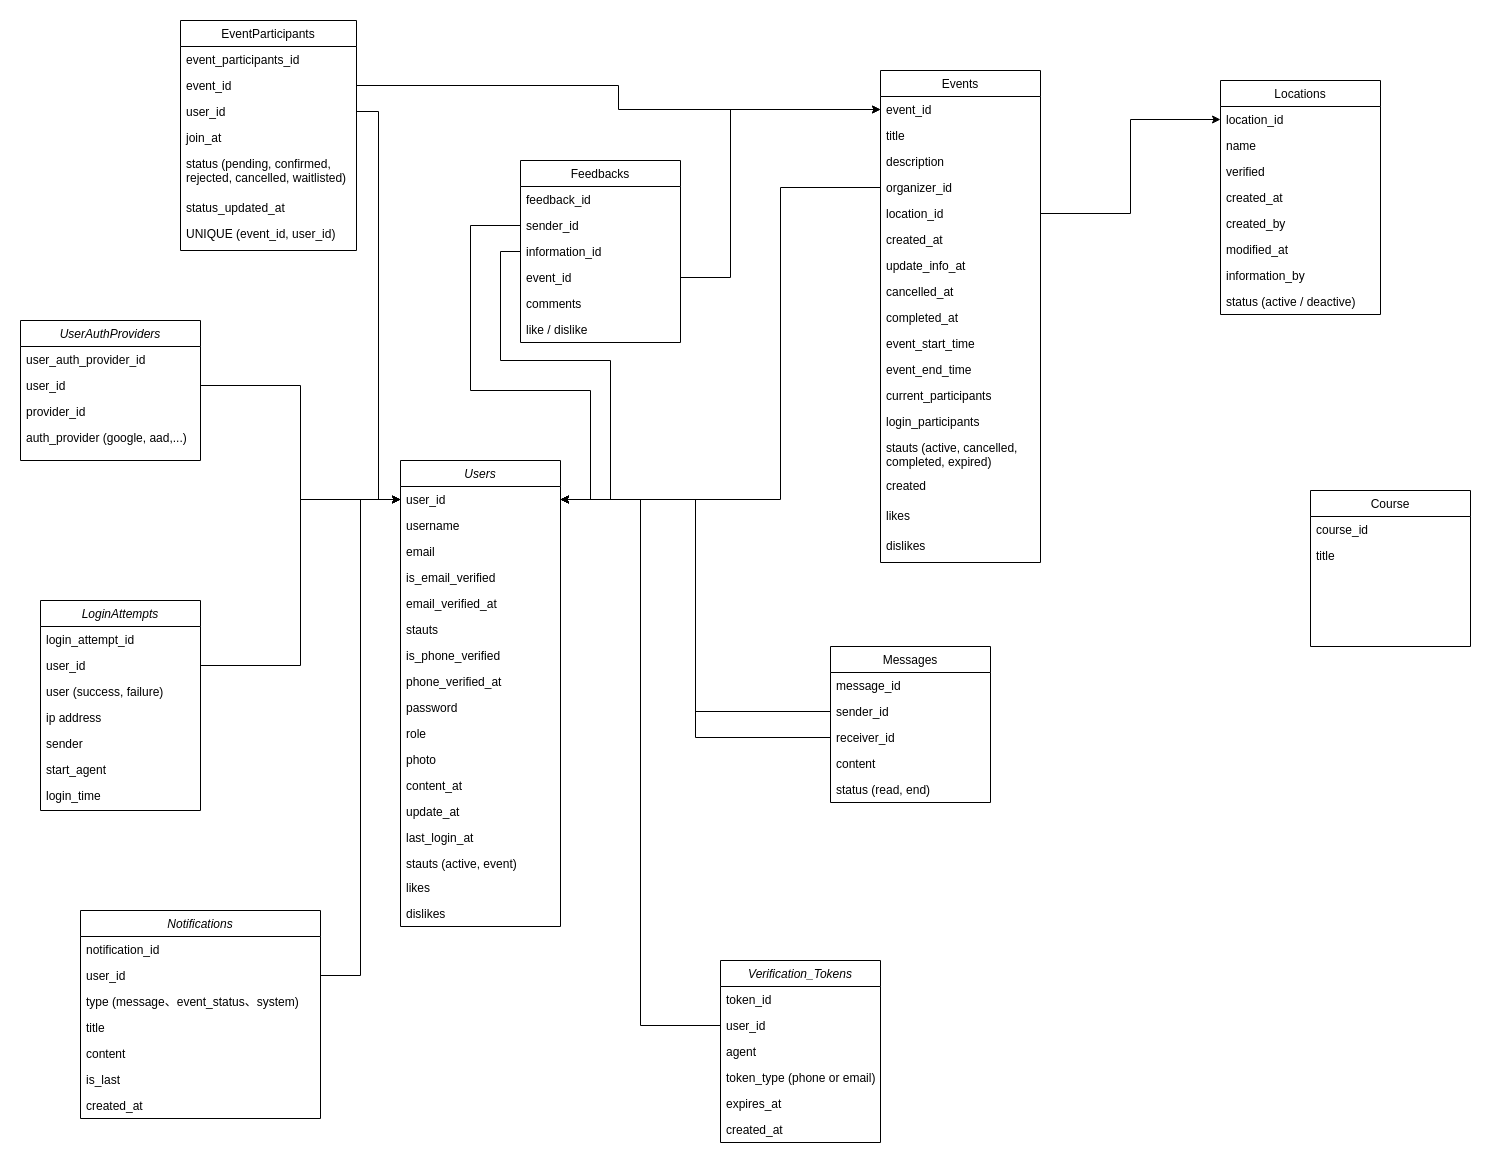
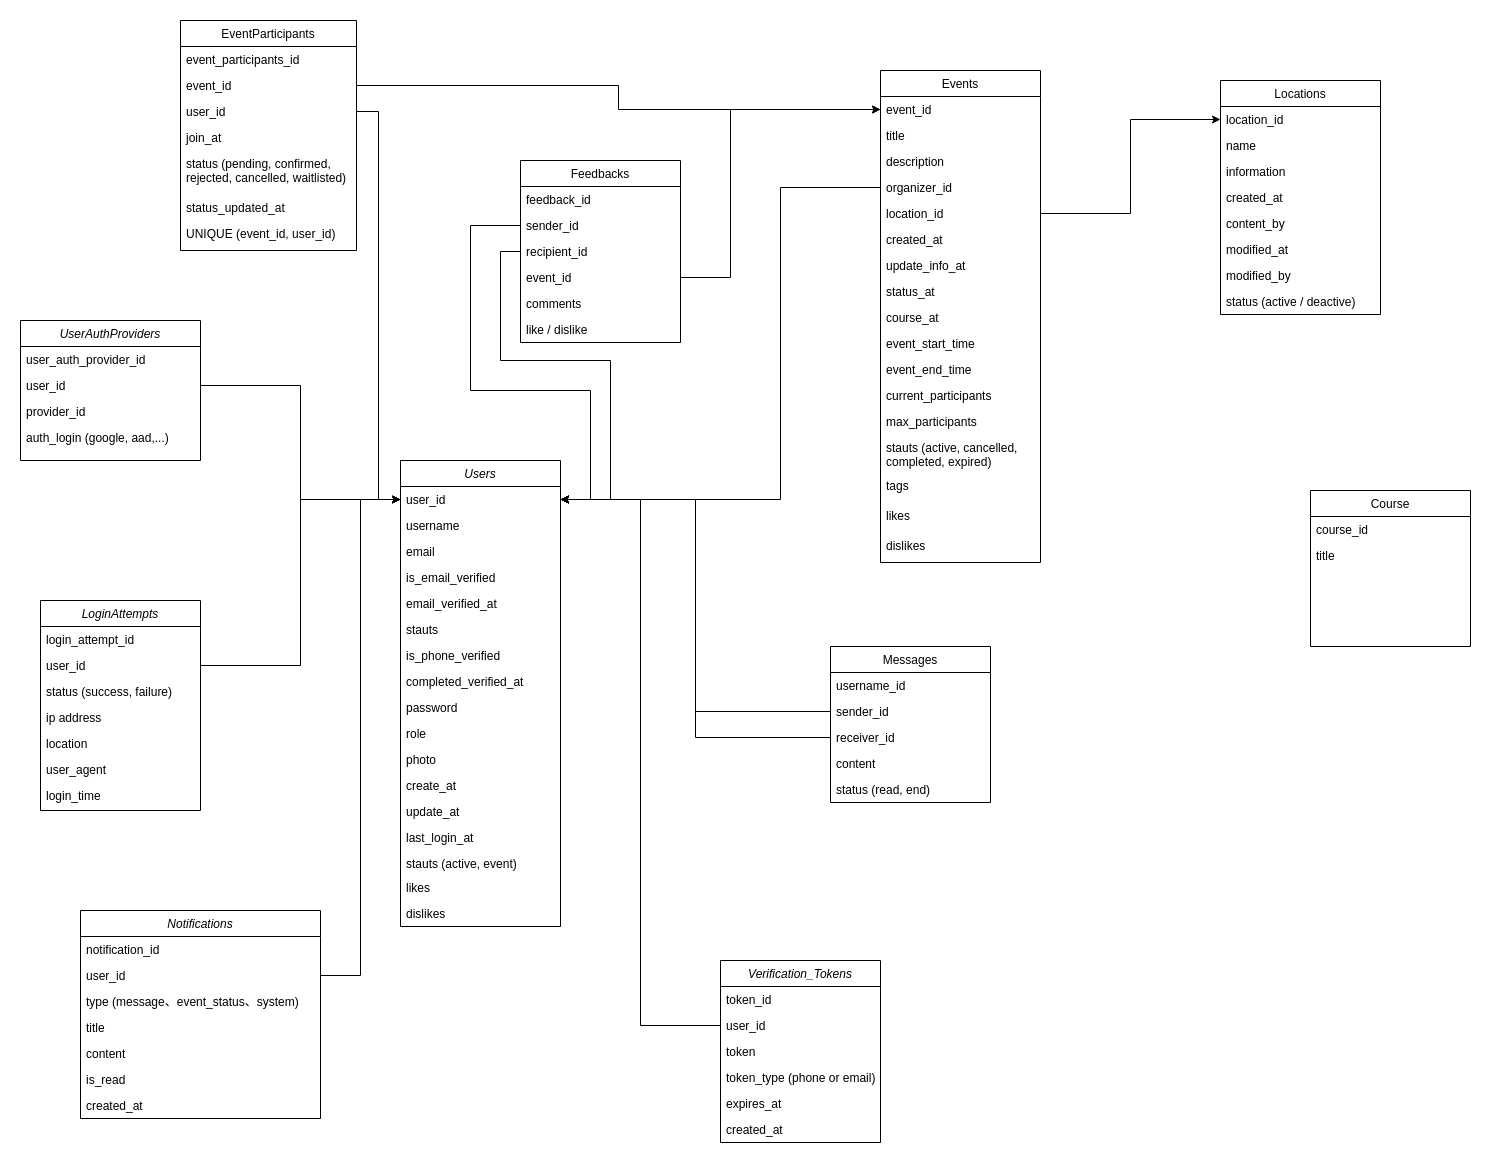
node "verified": label "verified" -> "information"
node "created_by": label "created_by" -> "content_by"
node "information_id": label "information_id" -> "recipient_id"
node "information_by": label "information_by" -> "modified_by"
node "cancelled_at": label "cancelled_at" -> "status_at"
node "completed_at": label "completed_at" -> "course_at"
node "login_participants": label "login_participants" -> "max_participants"
node "auth_provider (google, aad,...)": label "auth_provider (google, aad,...)" -> "auth_login (google, aad,...)"
node "created": label "created" -> "tags"
node "phone_verified_at": label "phone_verified_at" -> "completed_verified_at"
node "message_id": label "message_id" -> "username_id"
node "user (success, failure)": label "user (success, failure)" -> "status (success, failure)"
node "sender": label "sender" -> "location"
node "start_agent": label "start_agent" -> "user_agent"
node "content_at": label "content_at" -> "create_at"
node "agent": label "agent" -> "token"
node "is_last": label "is_last" -> "is_read"
